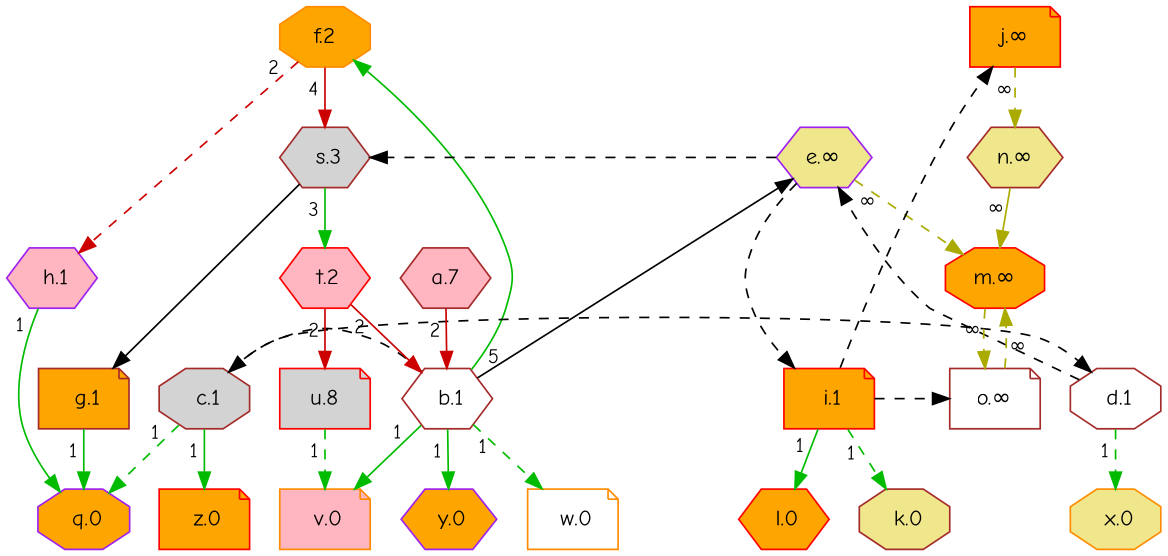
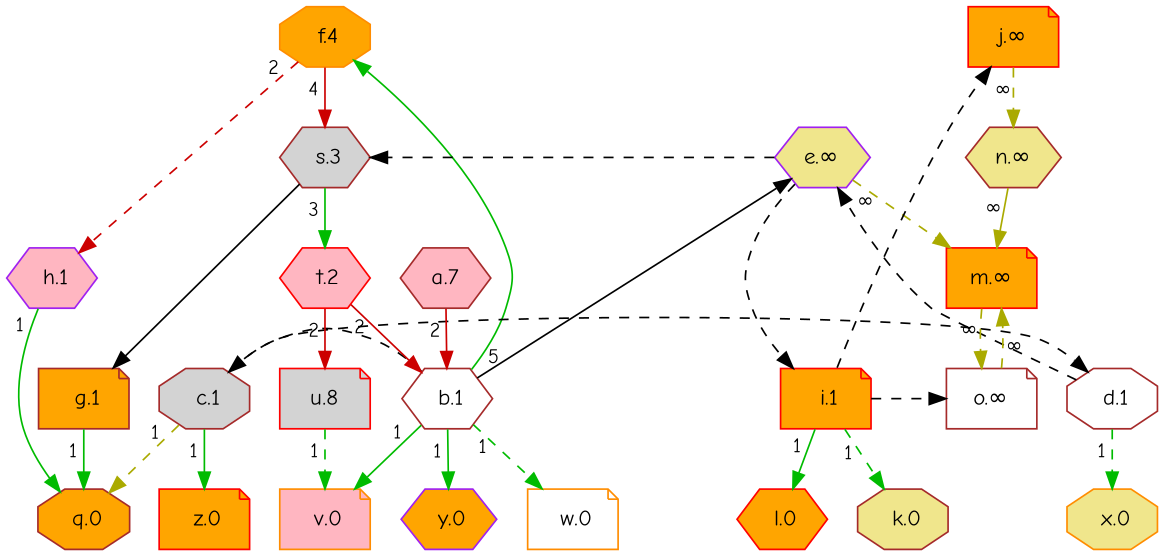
node "f.2": label "f.2" -> "f.4"
node "m.∞": shape octagon -> note
edge "c.1" -> "q.0": color #00bb00 -> #aaaa00
node "q.0": color purple -> brown
